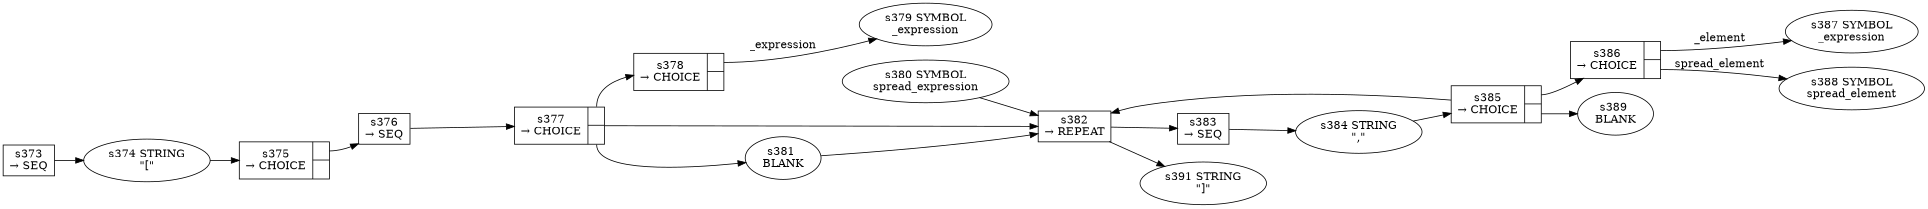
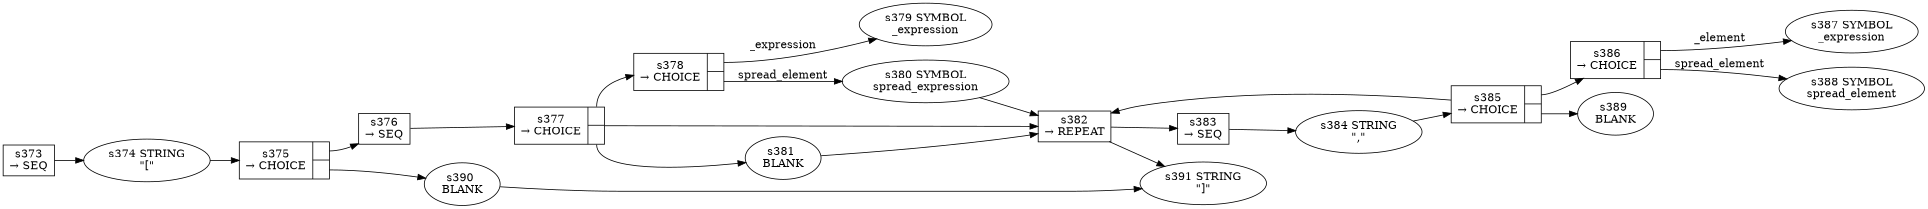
edge "s378" -> "s380 SYMBOL spread_expression": added, label "spread_element"
node "s390 BLANK": added
